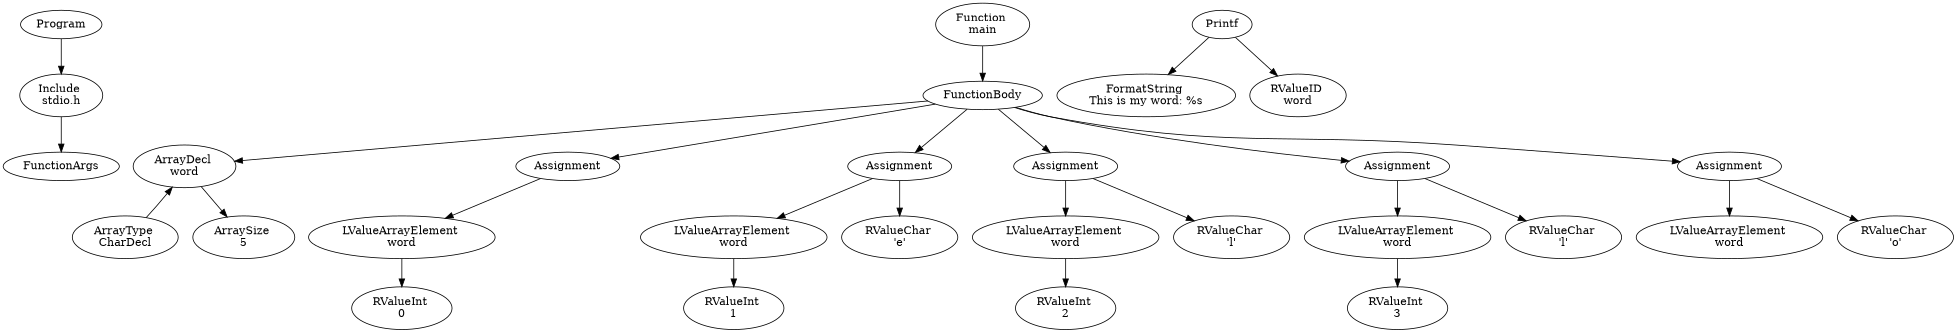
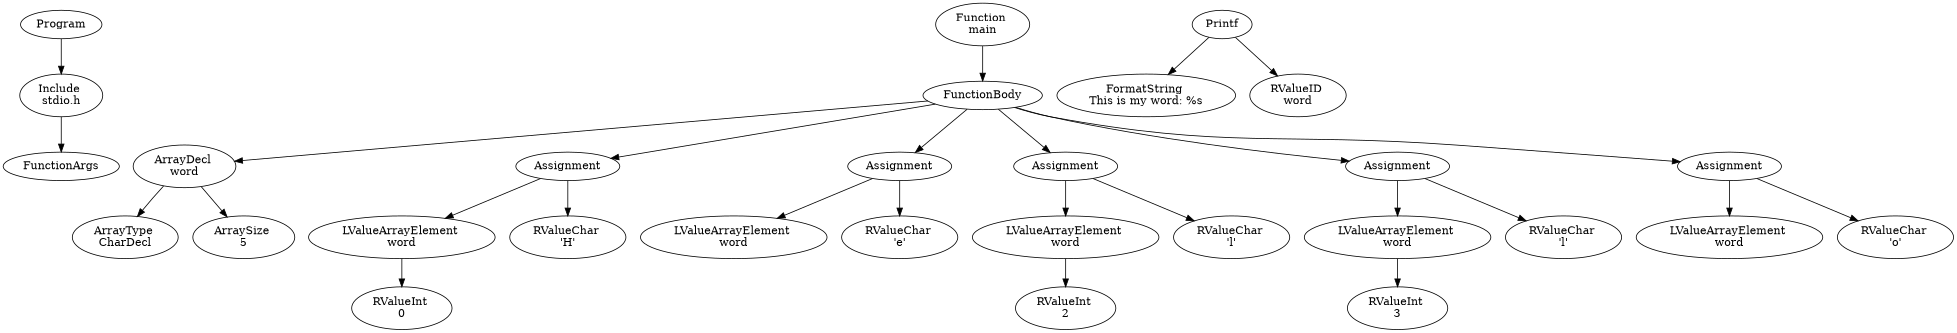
edge "ArrayType CharDecl" -> "ArrayDecl word": reversed
node "RValueChar 'H'": added
node "RValueInt 1": removed
